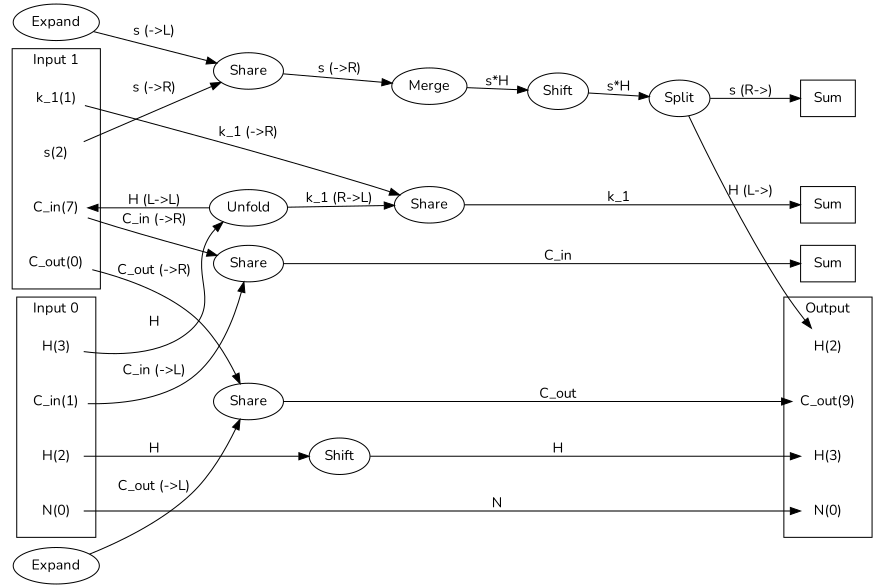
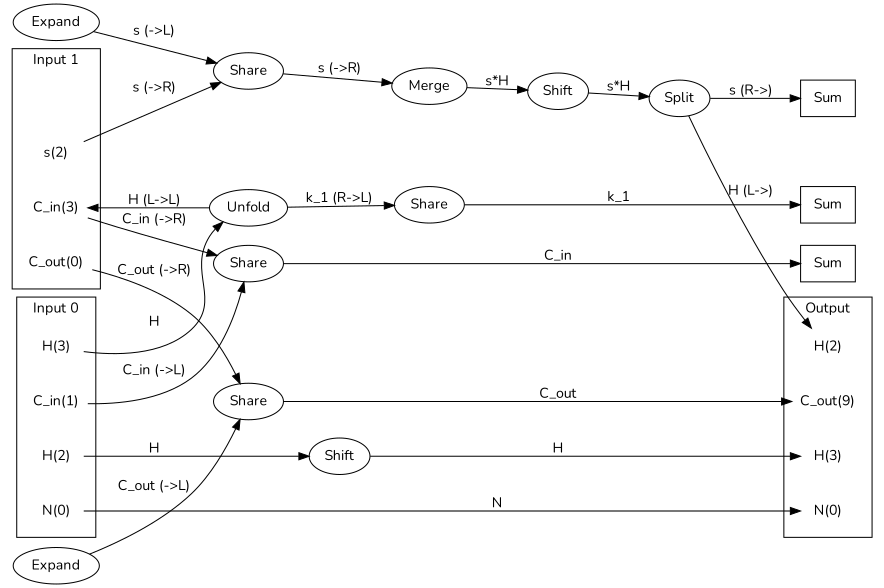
node "k_1(1)": removed
node "C_in(7)": label "C_in(7)" -> "C_in(3)"
